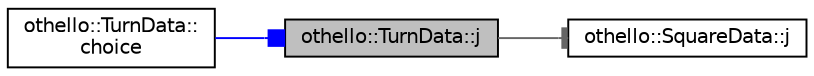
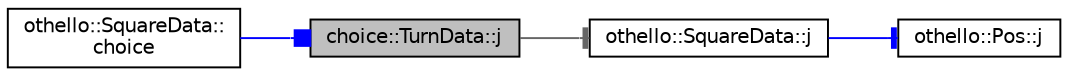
node "othello::TurnData:: choice": label "othello::TurnData:: choice" -> "othello::SquareData:: choice"
node "othello::TurnData::j": label "othello::TurnData::j" -> "choice::TurnData::j"
node "othello::Pos::j": added
